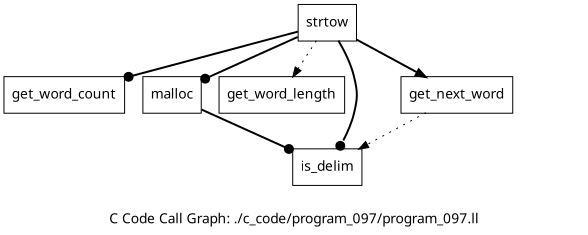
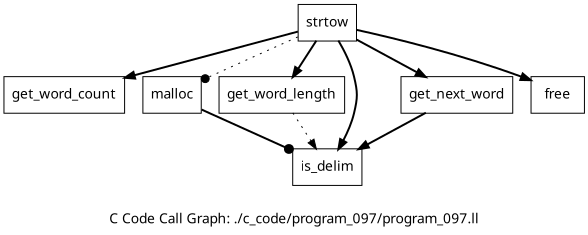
edge "strtow" -> "get_word_count": arrowhead dot -> normal
edge "strtow" -> "get_word_length": style dotted -> bold
edge "strtow" -> "malloc": style bold -> dotted
edge "strtow" -> "is_delim": arrowhead dot -> normal
node "free": added
edge "get_word_length" -> "is_delim": added
edge "get_next_word" -> "is_delim": style dotted -> bold
